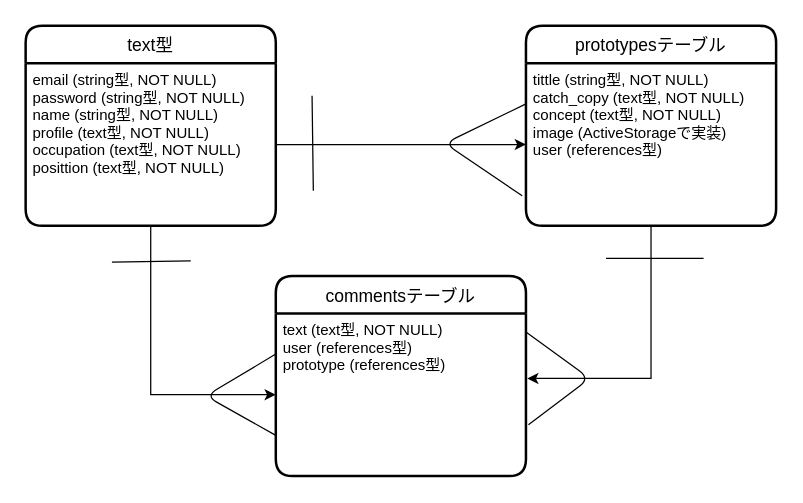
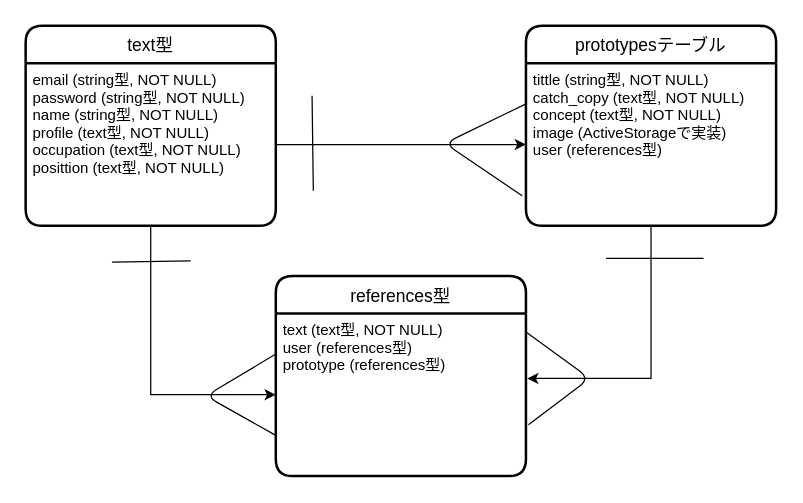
node "commentsテーブル": label "commentsテーブル" -> "references型"
